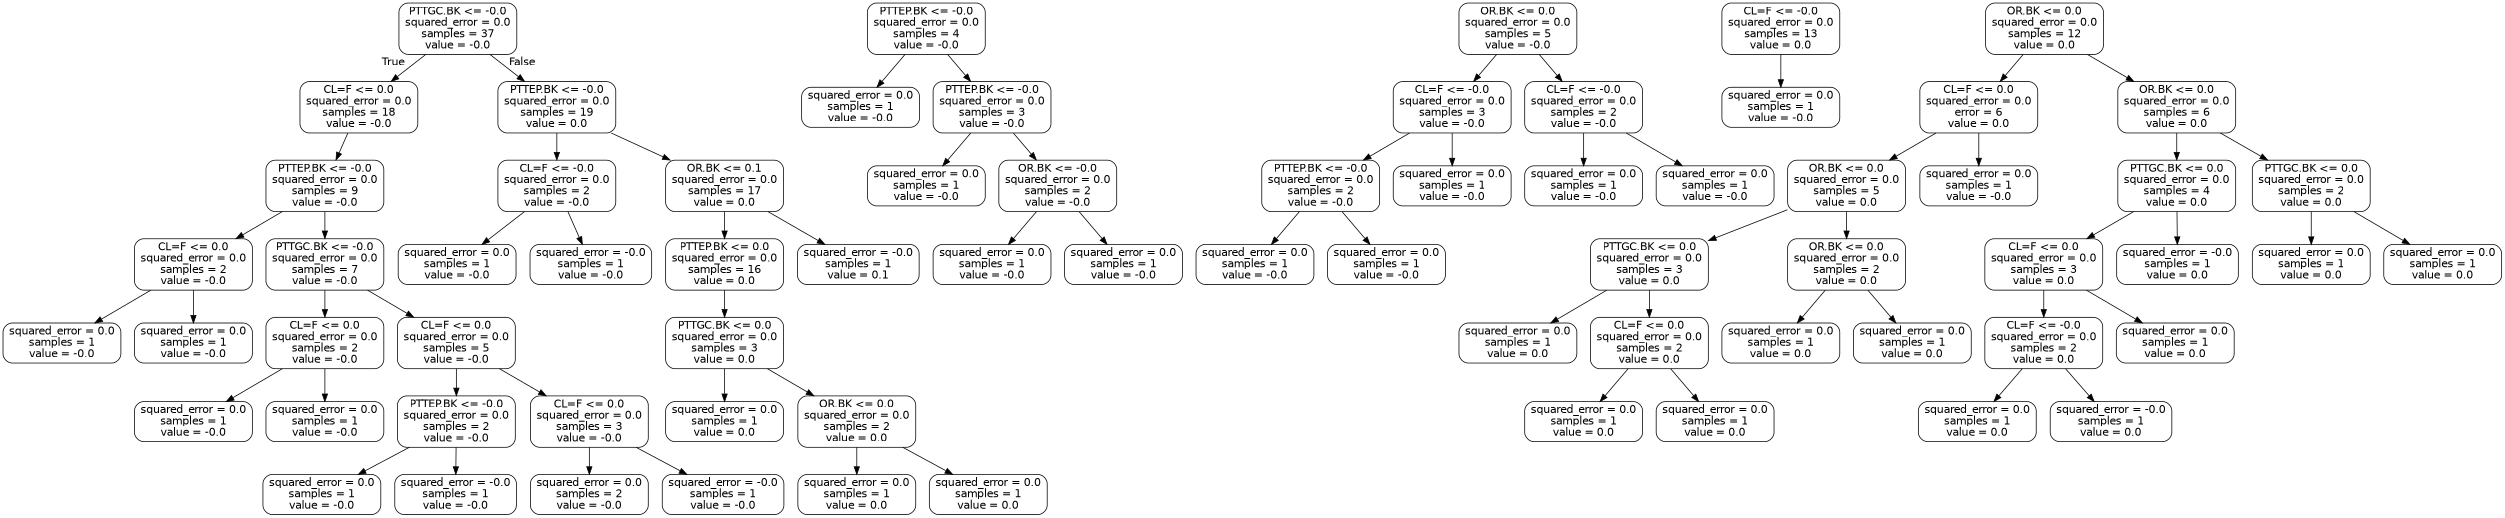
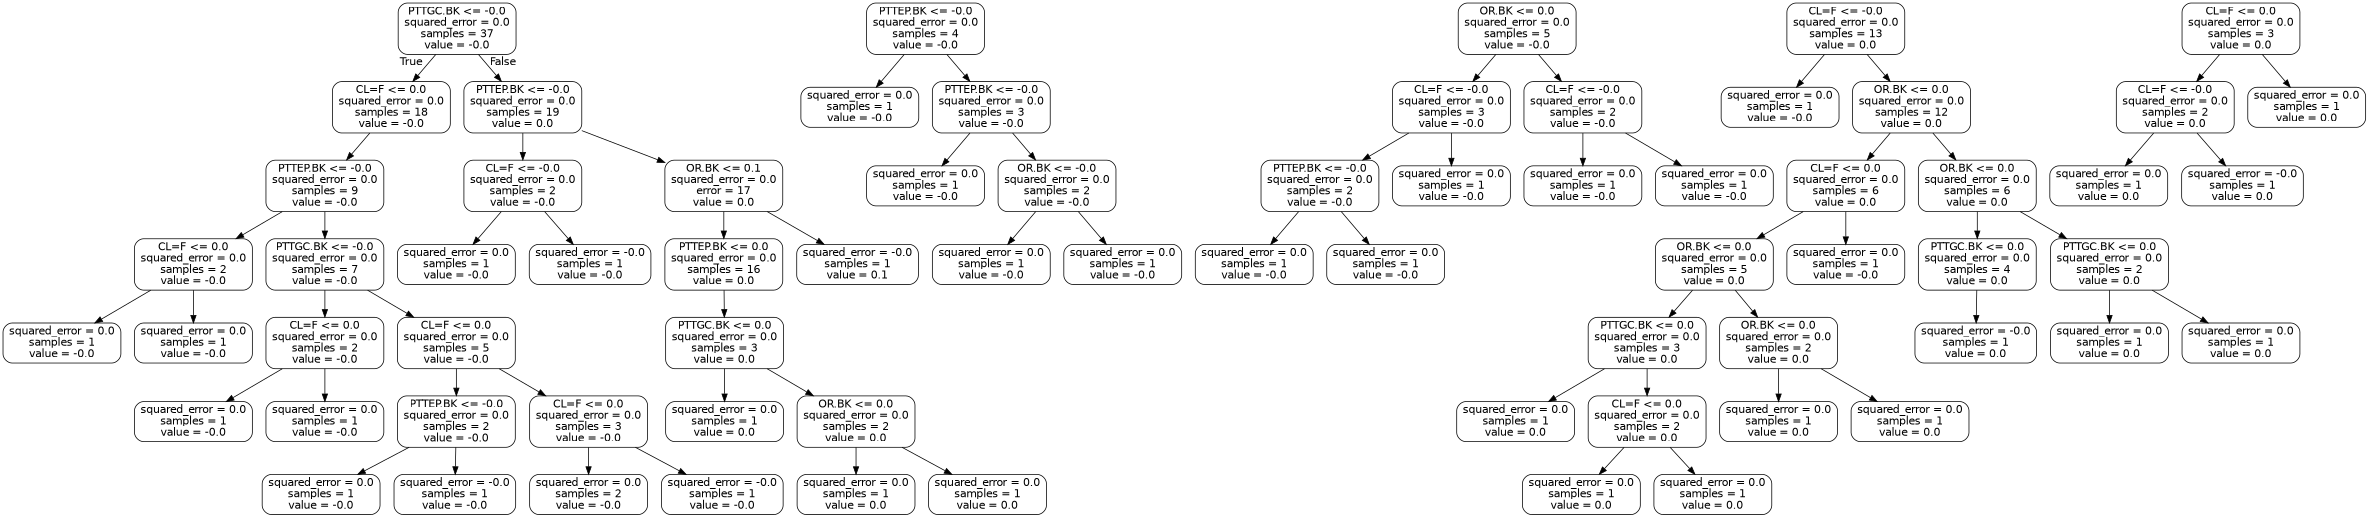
edge "CL=F <= -0.0 squared_error = 0.0 samples = 13 value = 0.0" -> "OR.BK <= 0.0 squared_error = 0.0 samples = 12 value = 0.0": added
node "CL=F <= 0.0 squared_error = 0.0 error = 6 value = 0.0": label "CL=F <= 0.0 squared_error = 0.0 error = 6 value = 0.0" -> "CL=F <= 0.0 squared_error = 0.0 samples = 6 value = 0.0"
node "OR.BK <= 0.1 squared_error = 0.0 samples = 17 value = 0.0": label "OR.BK <= 0.1 squared_error = 0.0 samples = 17 value = 0.0" -> "OR.BK <= 0.1 squared_error = 0.0 error = 17 value = 0.0"
edge "PTTGC.BK <= 0.0 squared_error = 0.0 samples = 4 value = 0.0" -> "CL=F <= 0.0 squared_error = 0.0 samples = 3 value = 0.0": removed
